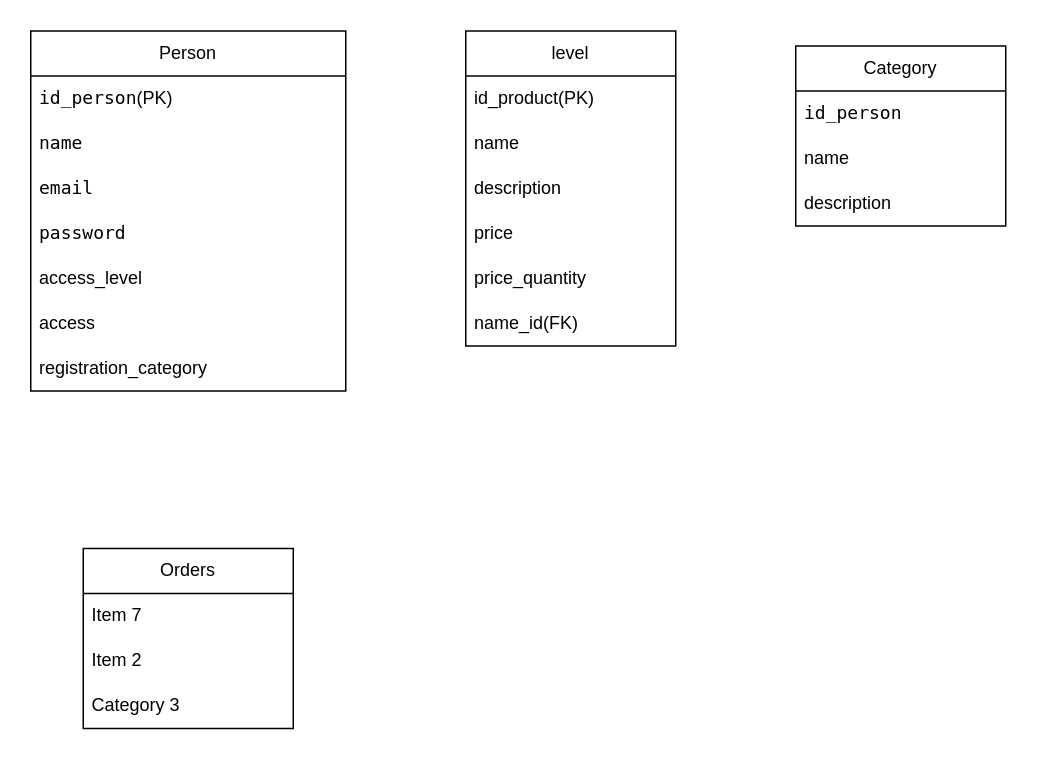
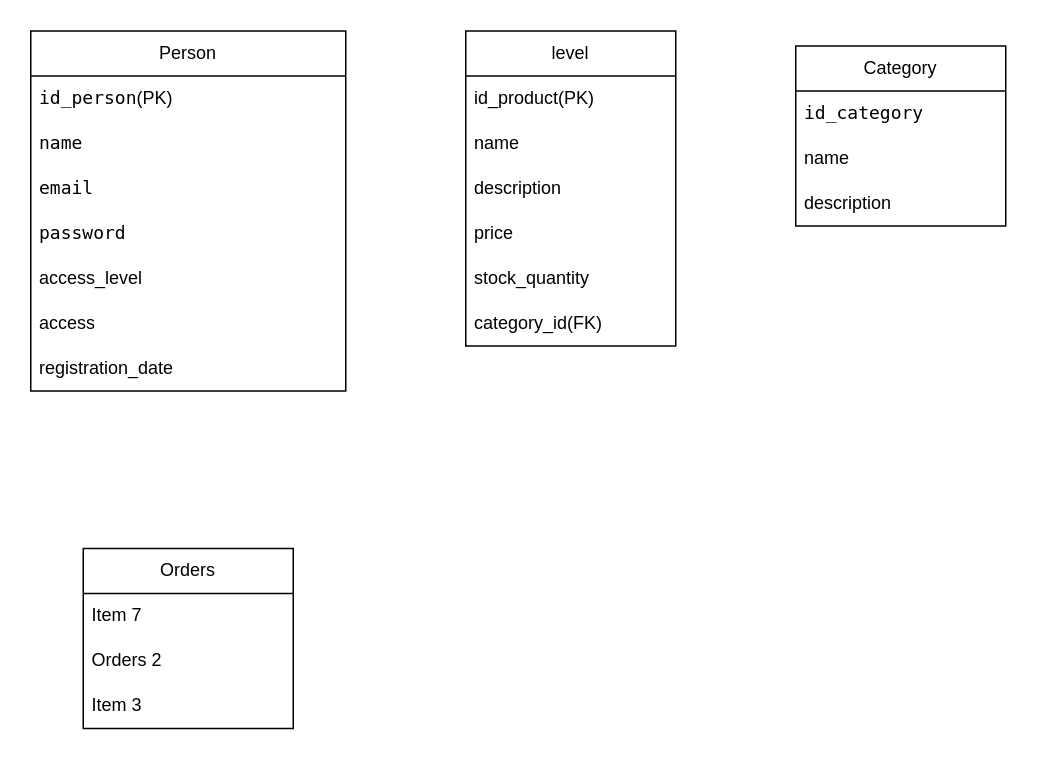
node "id_person": label "id_person" -> "id_category"
node "price_quantity": label "price_quantity" -> "stock_quantity"
node "name_id(FK)": label "name_id(FK)" -> "category_id(FK)"
node "registration_category": label "registration_category" -> "registration_date"
node "Item 2": label "Item 2" -> "Orders 2"
node "Category 3": label "Category 3" -> "Item 3"
